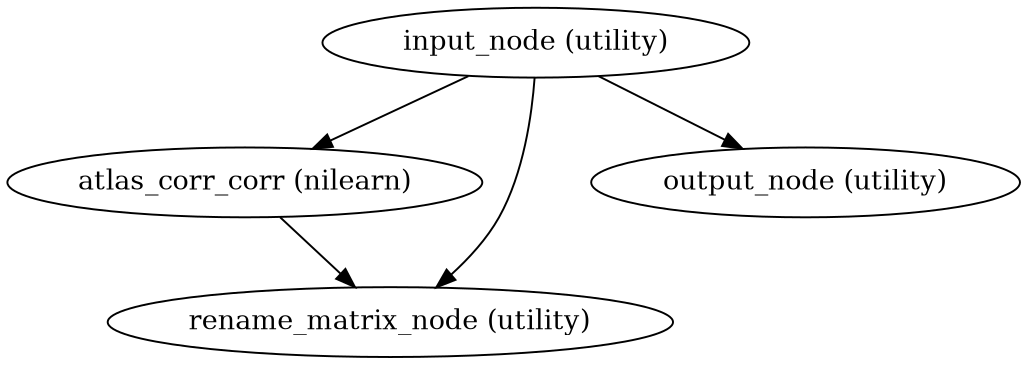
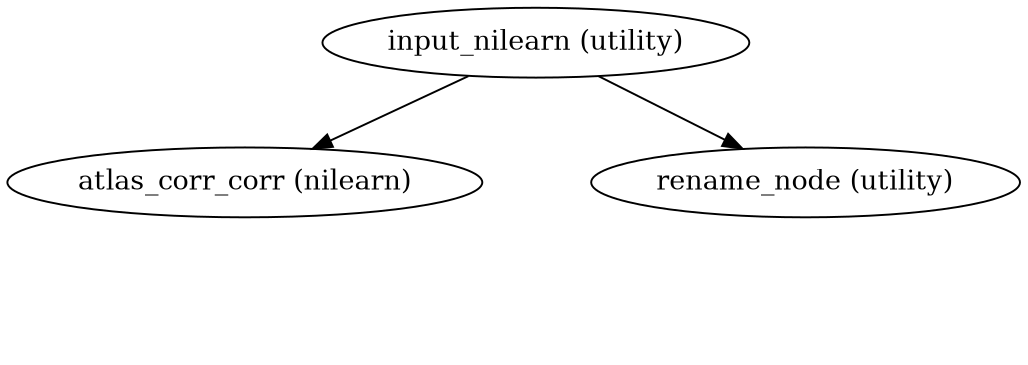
node "input_node (utility)": label "input_node (utility)" -> "input_nilearn (utility)"
node "output_node (utility)": label "output_node (utility)" -> "rename_node (utility)"
node "rename_matrix_node (utility)": removed
